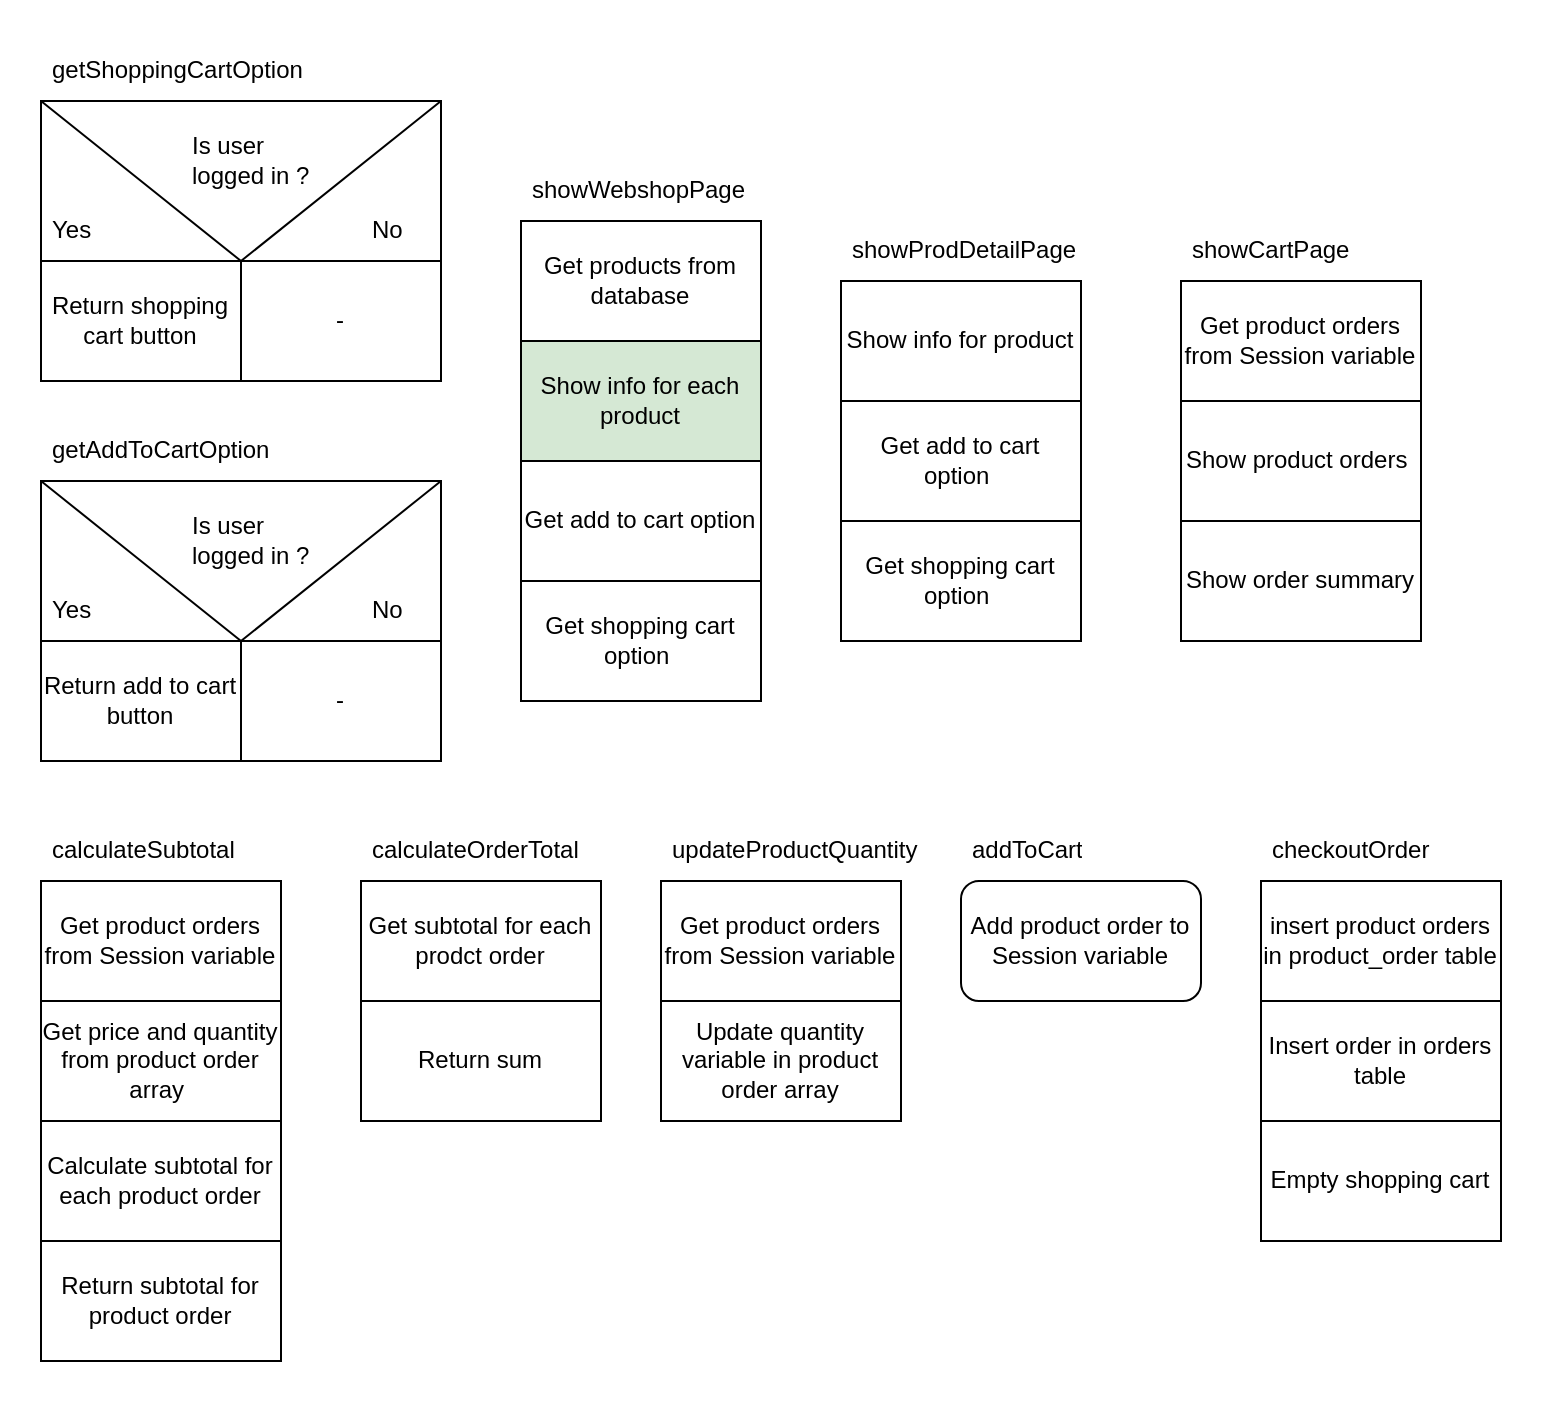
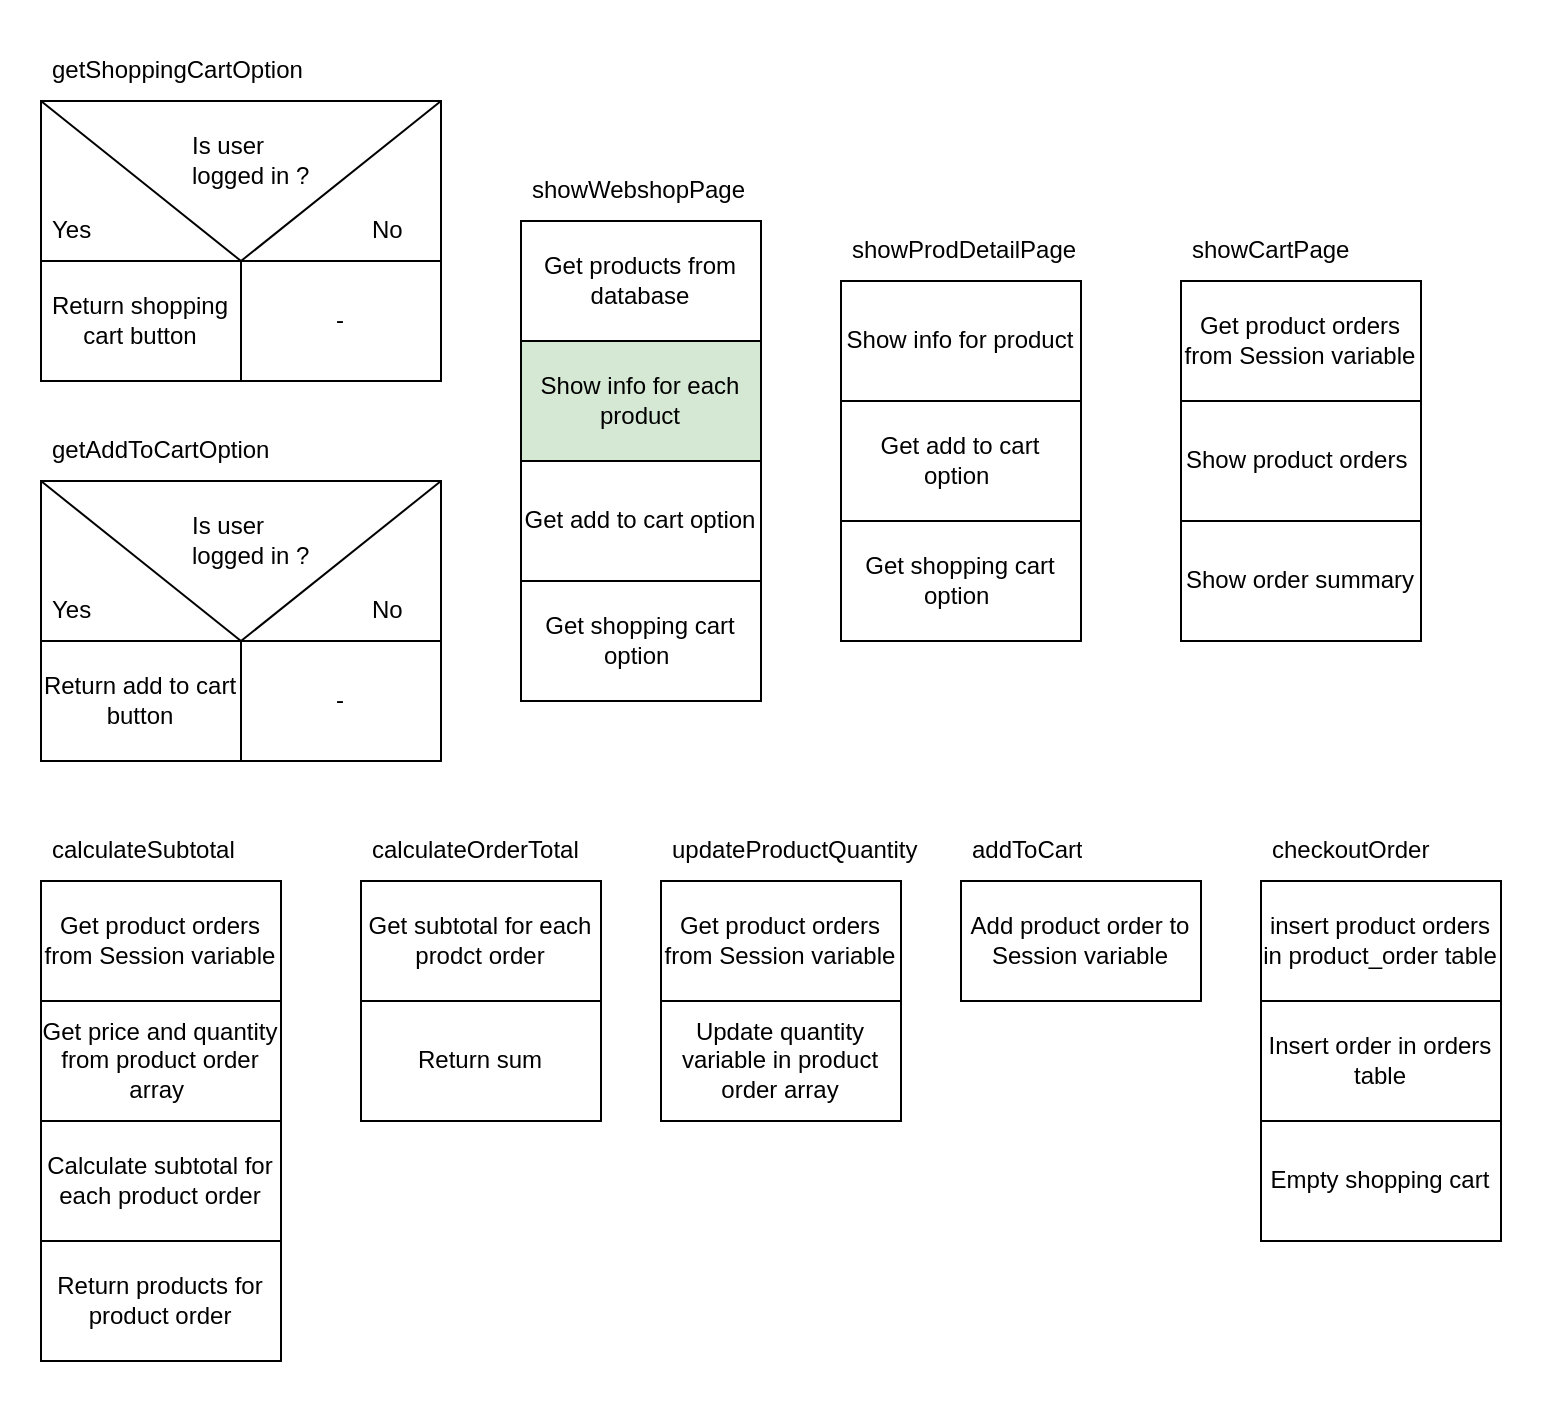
node "Add product order to Session variable": shape rounded rectangle -> rectangle
node "Return subtotal for product order": label "Return subtotal for product order" -> "Return products for product order"
